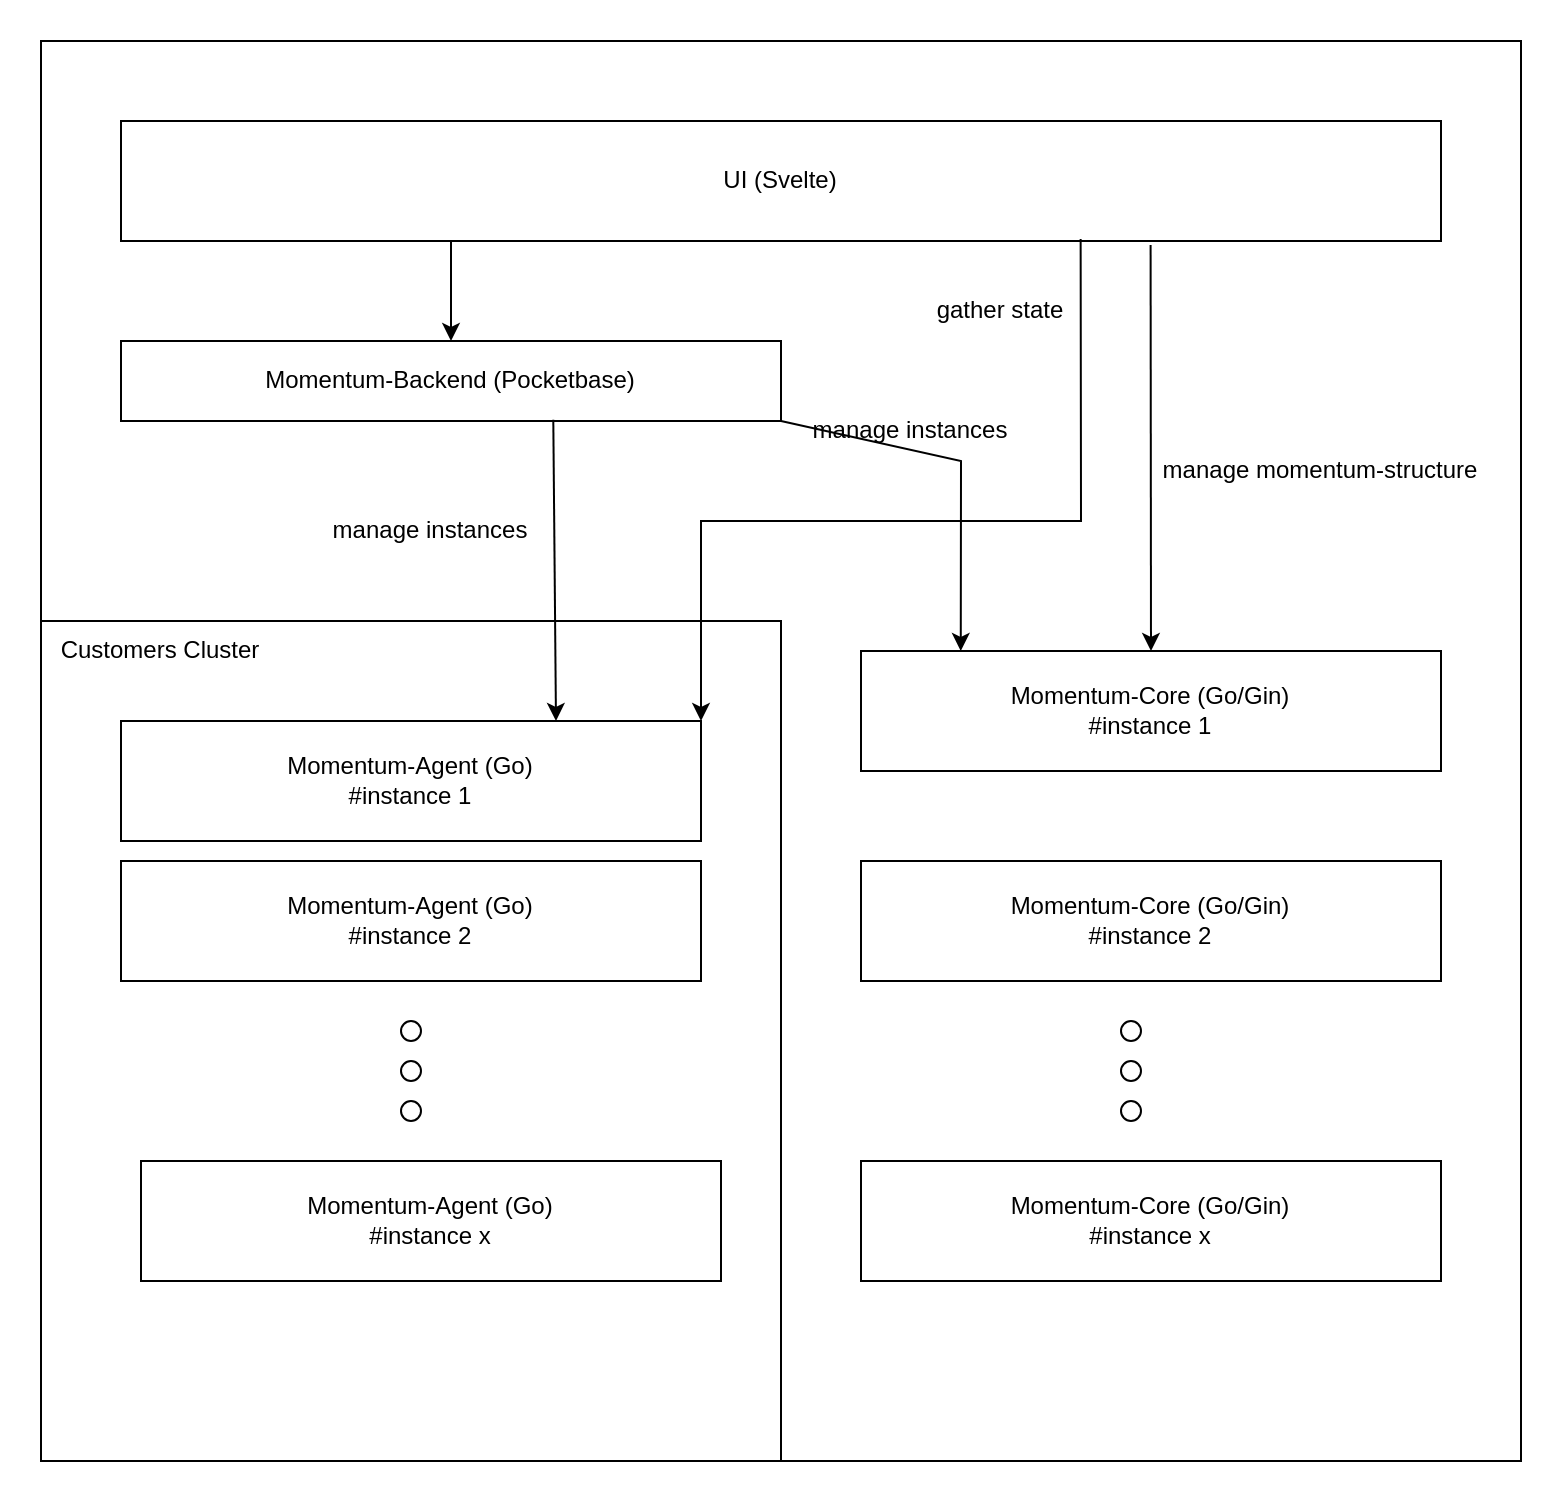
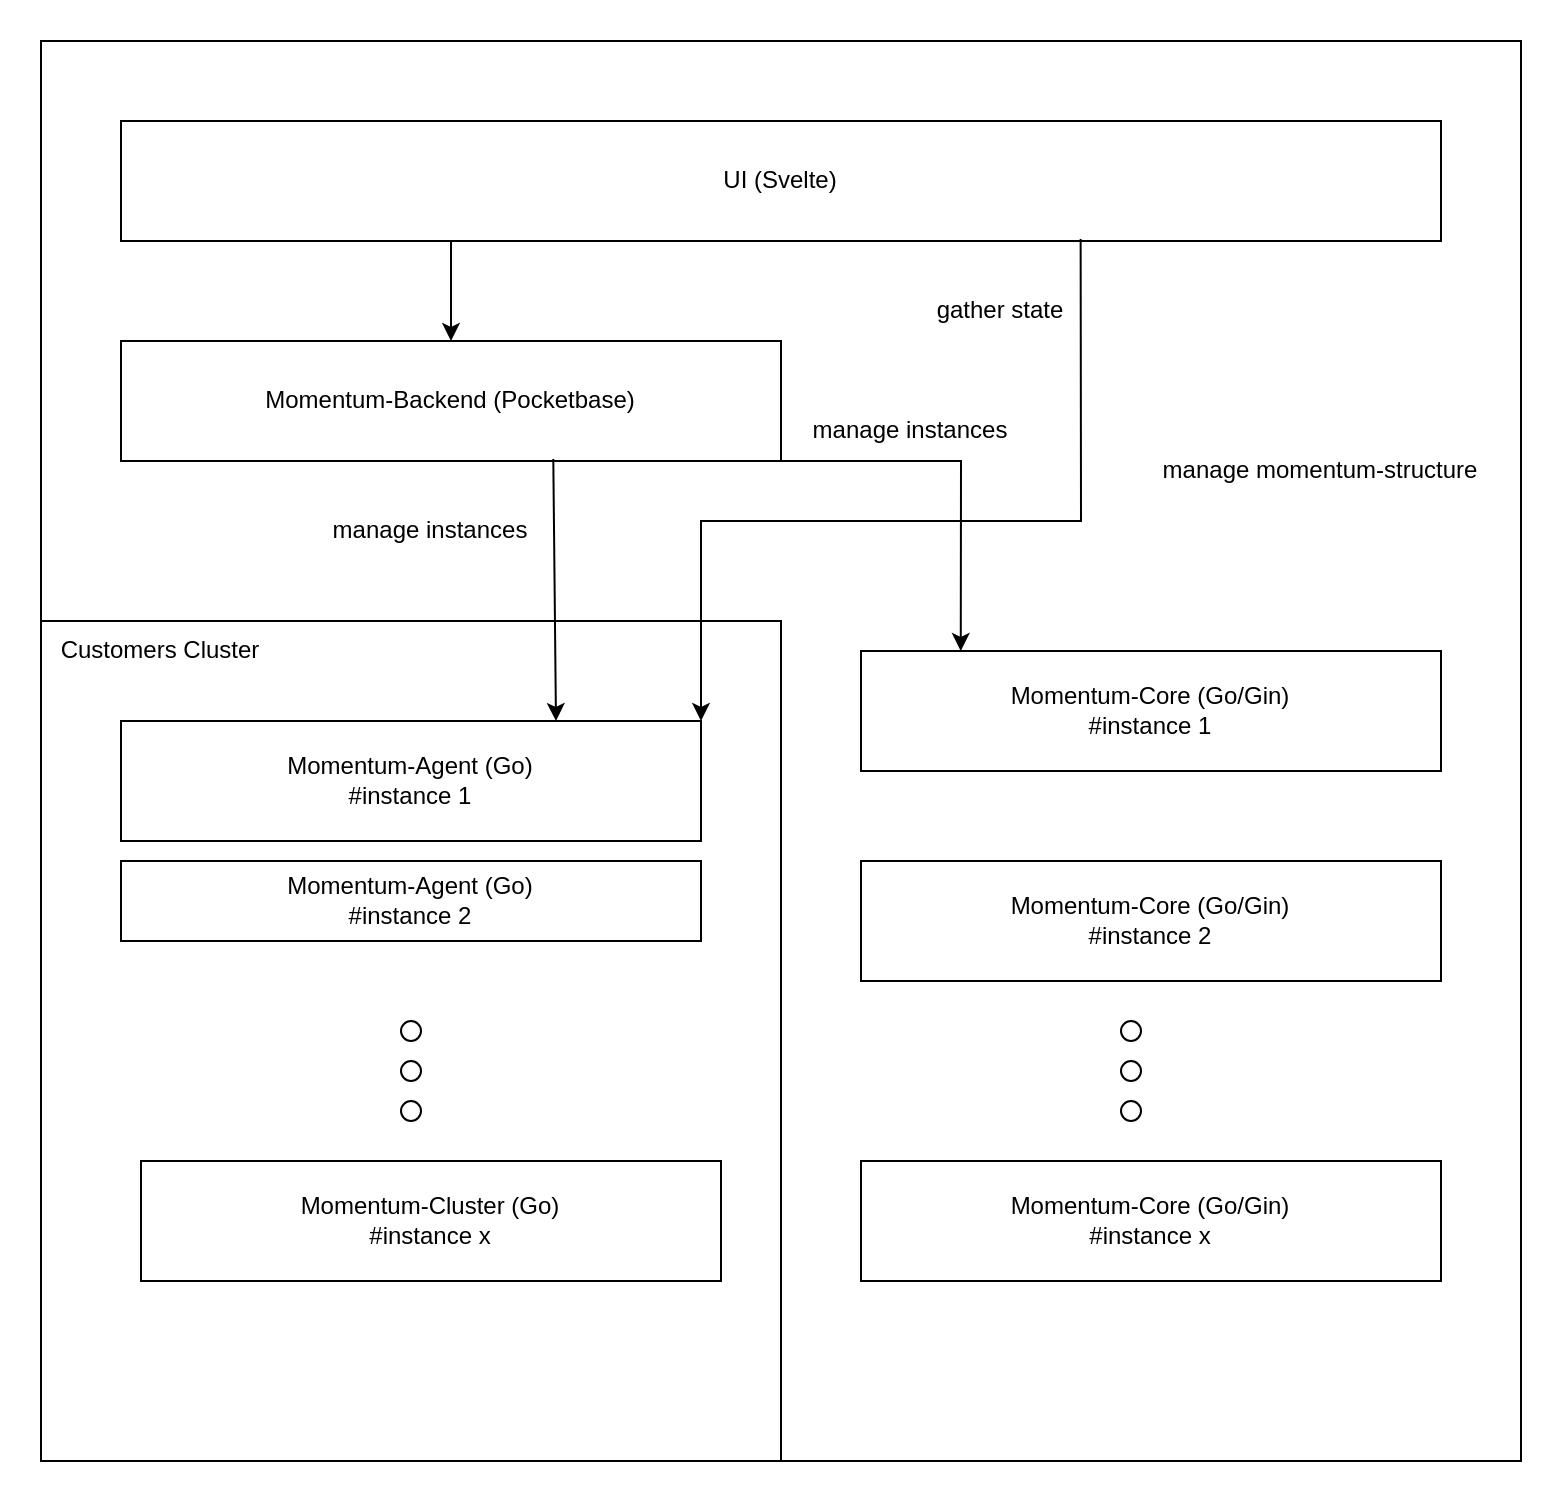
node "Momentum-Backend (Pocketbase)": size 660x80 -> 660x120
edge "UI (Svelte)" -> "Momentum-Core (Go/Gin) #instance 1": removed
node "Momentum-Agent (Go) #instance 2": size 580x120 -> 580x80
node "Momentum-Agent (Go) #instance x": label "Momentum-Agent (Go) #instance x" -> "Momentum-Cluster (Go) #instance x"
